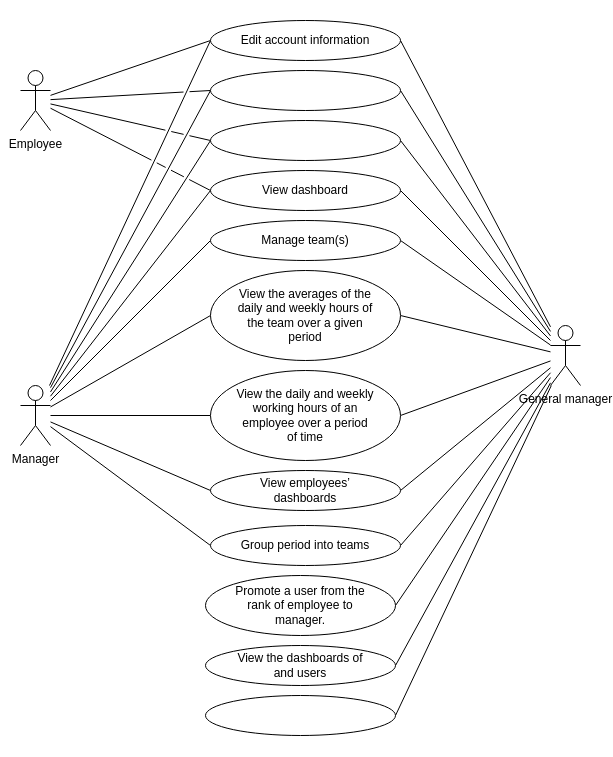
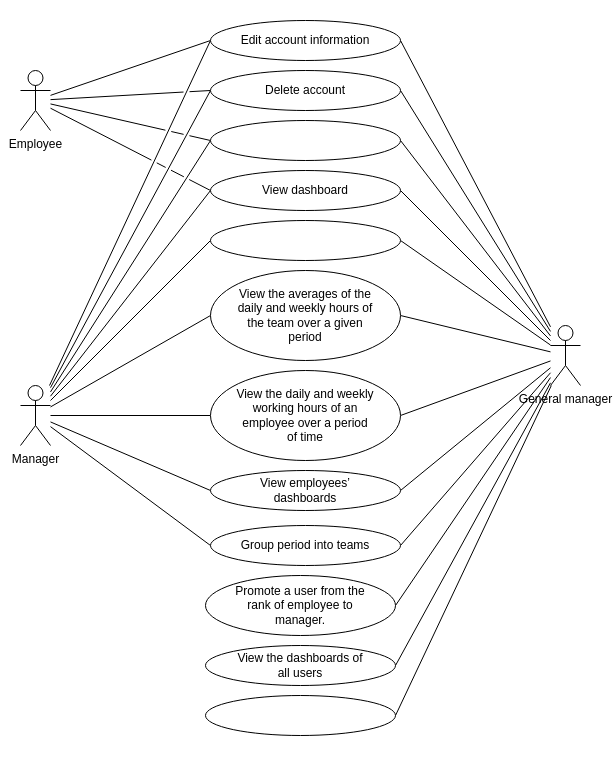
node "Delete account": added
node "Manage team(s)": removed
node "View the dashboards of and users": label "View the dashboards of and users" -> "View the dashboards of all users"
